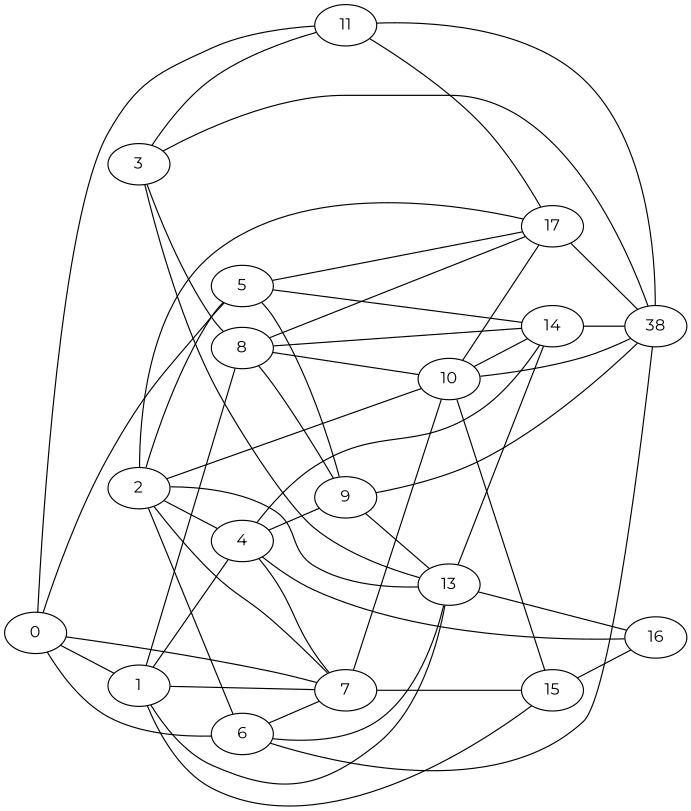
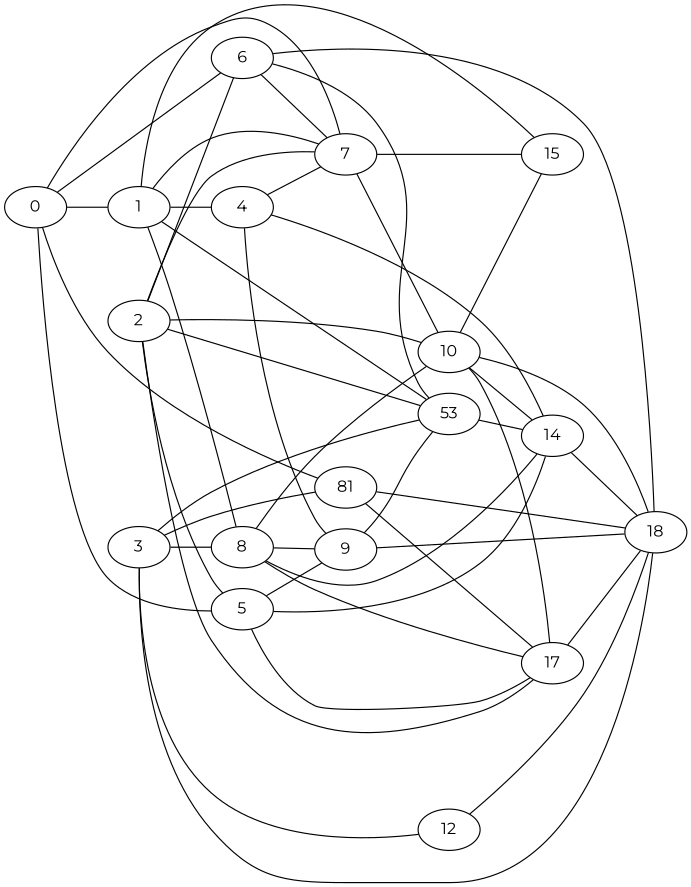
node "11": label "11" -> "81"
node "38": label "38" -> "18"
edge "2" -- "4": removed
node "13": label "13" -> "53"
node "16": removed
node "12": added
